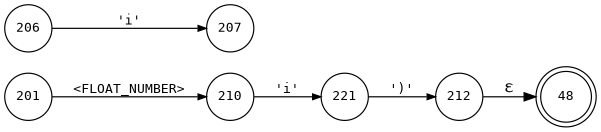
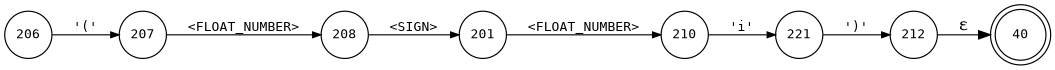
edge "206" -> "207": label "'i'" -> "'('"
node "208": added
node "48": label "48" -> "40"
